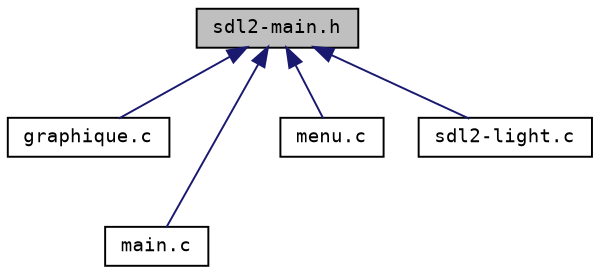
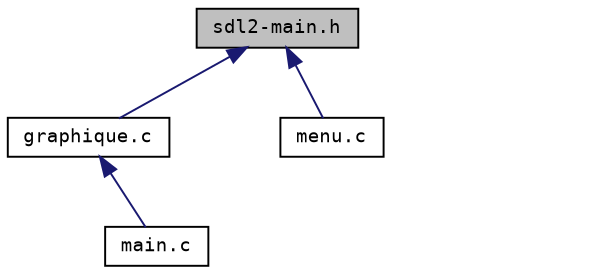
node "sdl2-light.c": removed
edge "main.c" -> "sdl2-main.h": now "main.c" -> "graphique.c"
